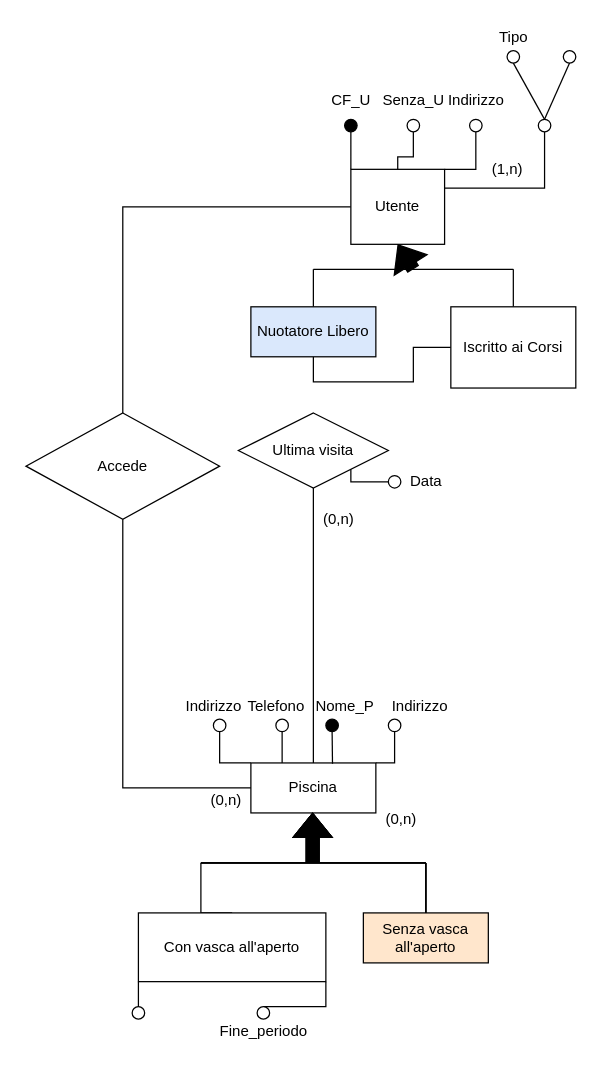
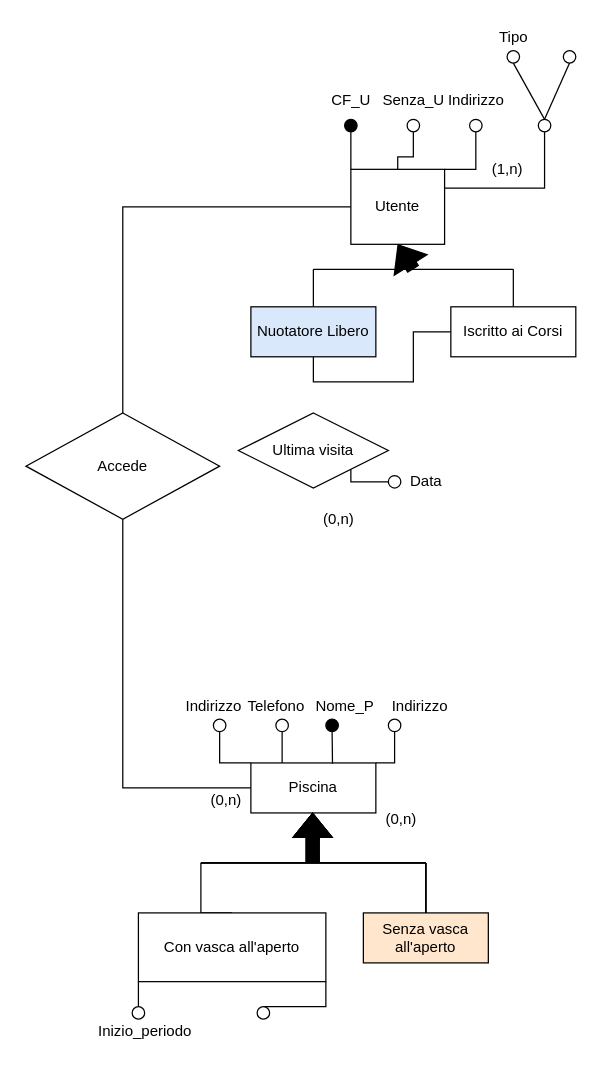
node "Iscritto ai Corsi": size 125x81 -> 125x50
edge "Ultima visita" -- "Piscina": removed
node "Inizio_periodo": added
node "Fine_periodo": removed
